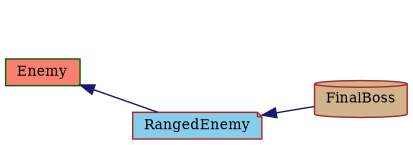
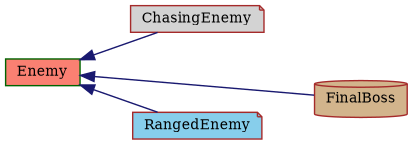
node "ChasingEnemy": added
edge "FinalBoss" -> "RangedEnemy": now "FinalBoss" -> "Enemy"
